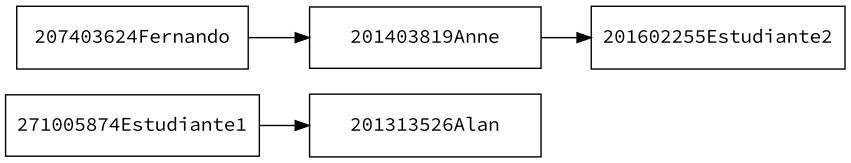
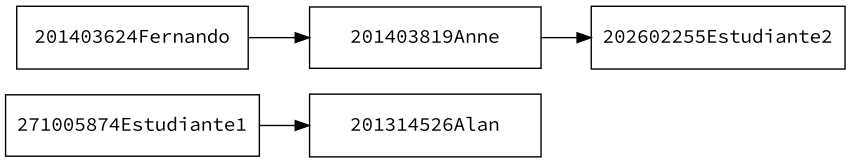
node "207403624Fernando": label "207403624Fernando" -> "201403624Fernando"
node "201602255Estudiante2": label "201602255Estudiante2" -> "202602255Estudiante2"
node "201313526Alan": label "201313526Alan" -> "201314526Alan"
